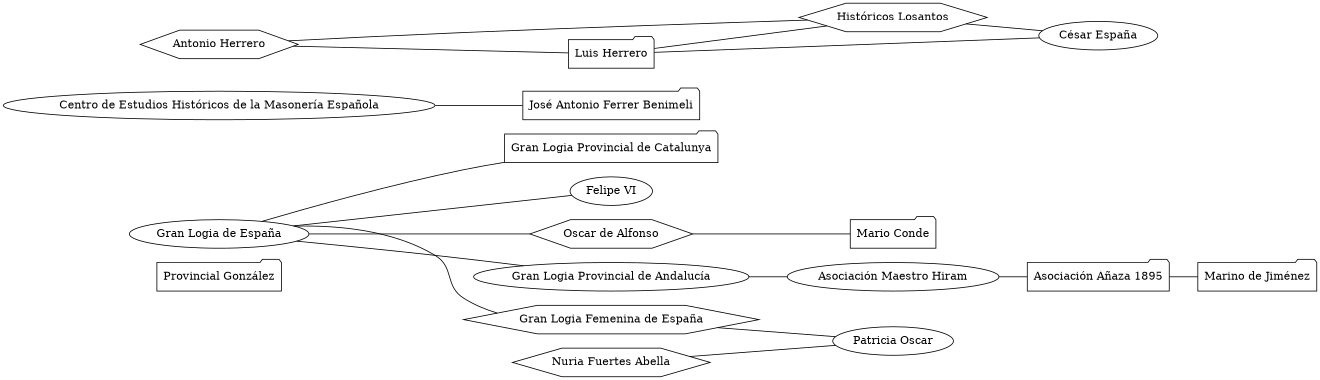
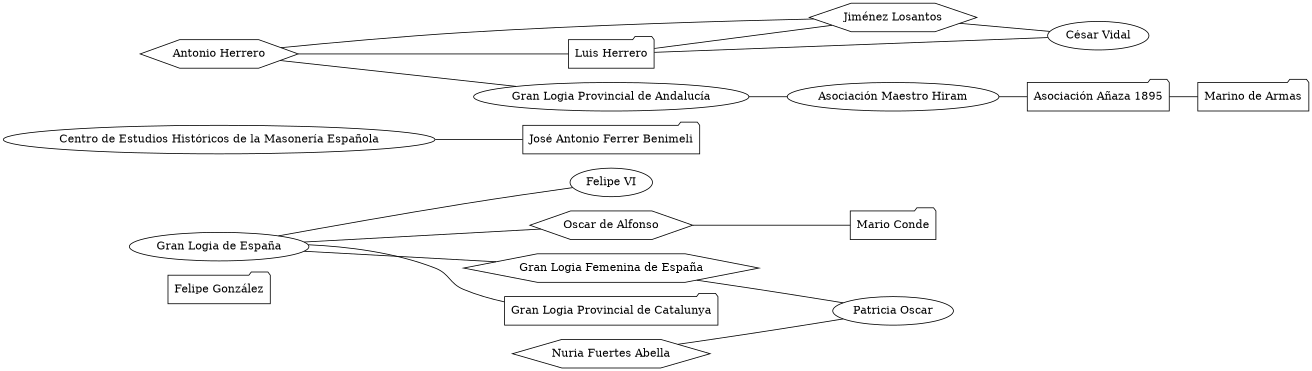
node "Históricos Losantos": label "Históricos Losantos" -> "Jiménez Losantos"
node "César España": label "César España" -> "César Vidal"
edge "Gran Logia de España" -- "Gran Logia Provincial de Andalucía": now "Antonio Herrero" -- "Gran Logia Provincial de Andalucía"
node "Provincial González": label "Provincial González" -> "Felipe González"
node "Marino de Jiménez": label "Marino de Jiménez" -> "Marino de Armas"
